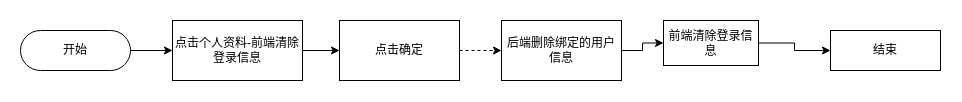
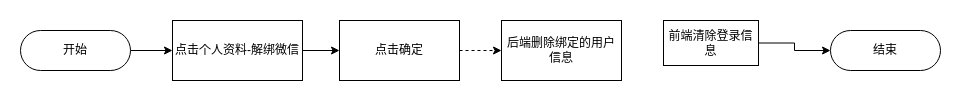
node "点击个人资料-前端清除登录信息": label "点击个人资料-前端清除登录信息" -> "点击个人资料-解绑微信"
edge "后端删除绑定的用户信息" -> "前端清除登录信息": removed
node "结束": shape rectangle -> rounded rectangle
